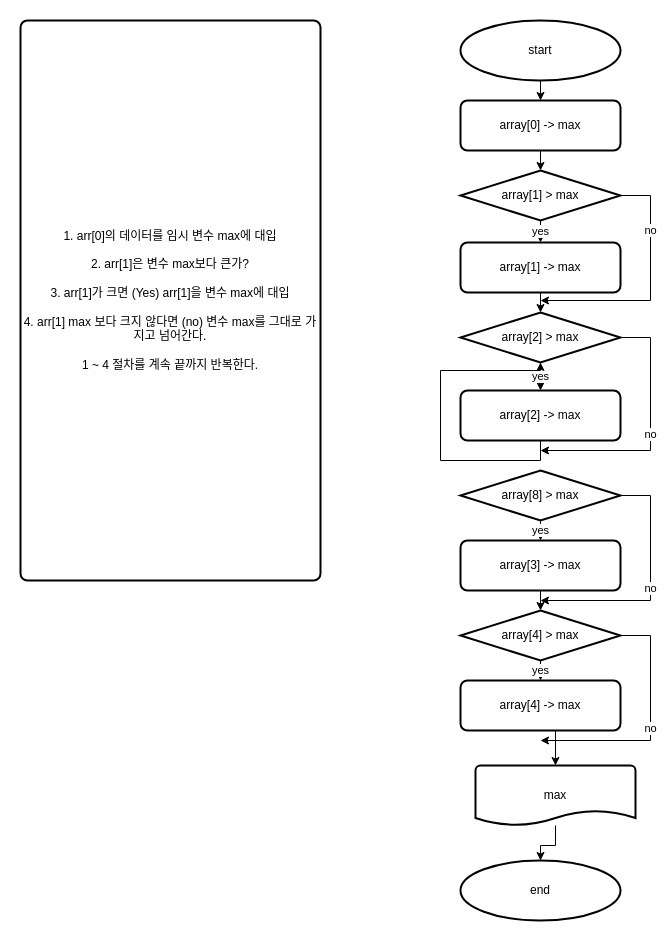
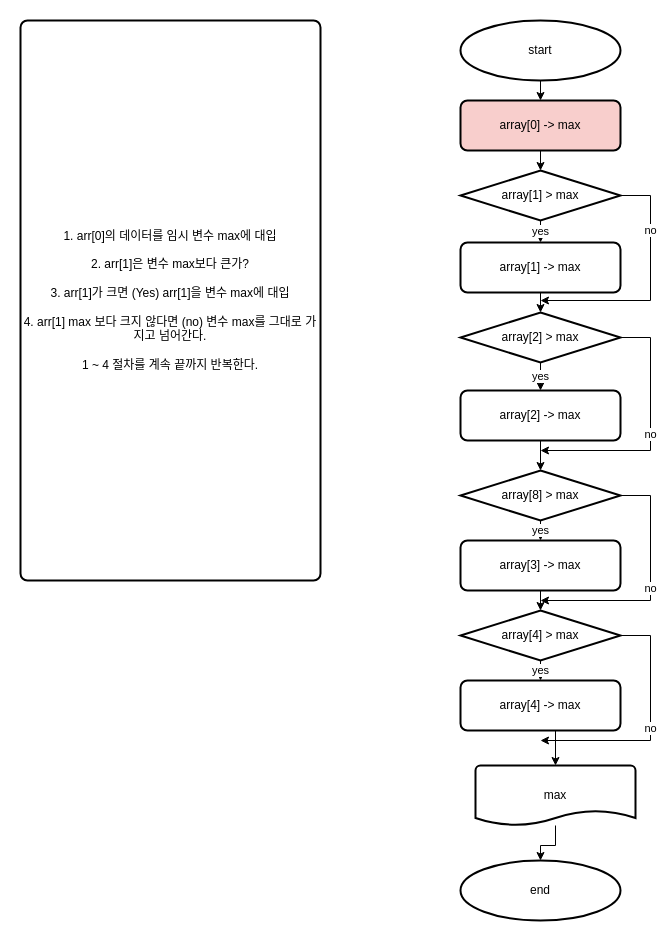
node "array[0] -> max": fillcolor #ffffff -> #f8cecc
edge "array[2] -> max" -> "array[2] > max": now "array[2] -> max" -> "array[8] > max"
